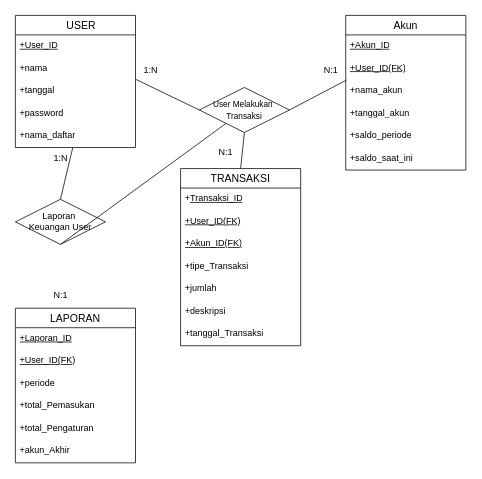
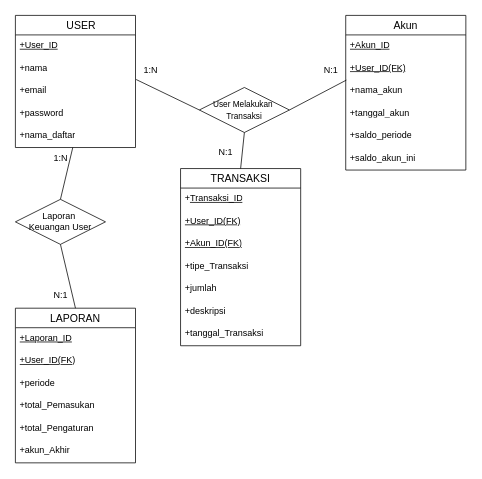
node "+tanggal": label "+tanggal" -> "+email"
node "+saldo_saat_ini": label "+saldo_saat_ini" -> "+saldo_akun_ini"
edge "User Melakukan Transaksi" -- "Laporan Keuangan User": now "LAPORAN" -- "Laporan Keuangan User"
